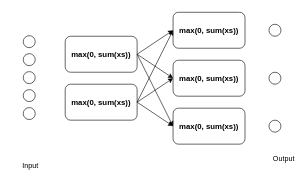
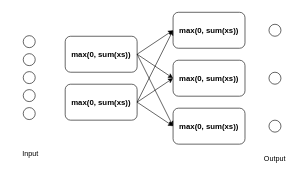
node "Output": moved (284, 159) -> (275, 159)
node "Input": moved (30, 167) -> (30, 155)
